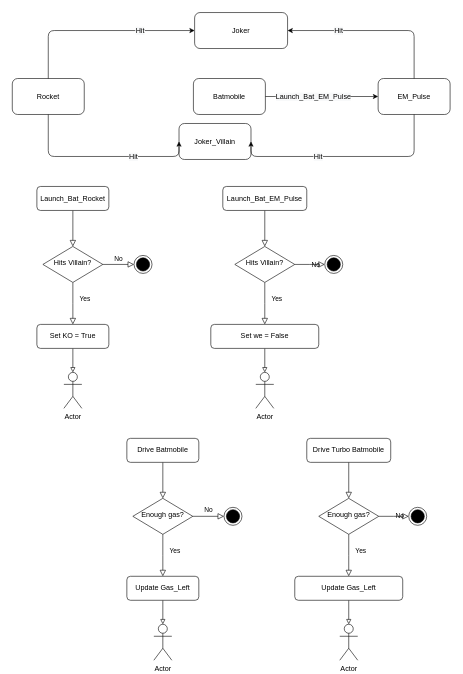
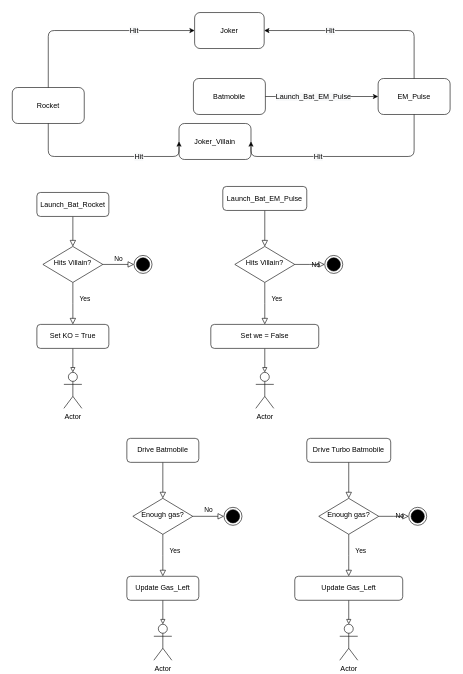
node "Joker": size 93x36 -> 70x36
node "Rocket": moved (48, 96) -> (48, 105)
node "Launch_Bat_Rocket": moved (73, 198) -> (73, 204)
